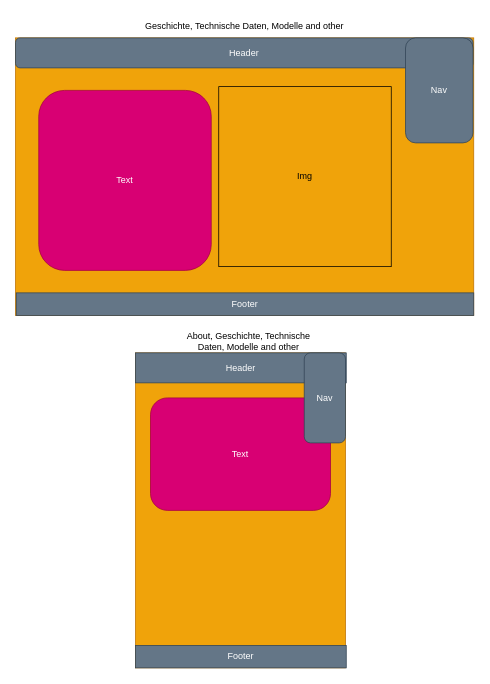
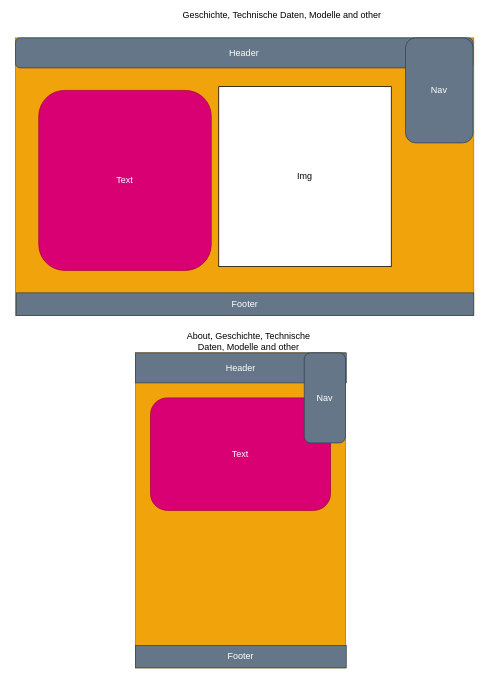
node "Geschichte, Technische Daten, Modelle and other": moved (244, 27) -> (282, 15)
node "Img": fillcolor #f0a30a -> #ffffff
